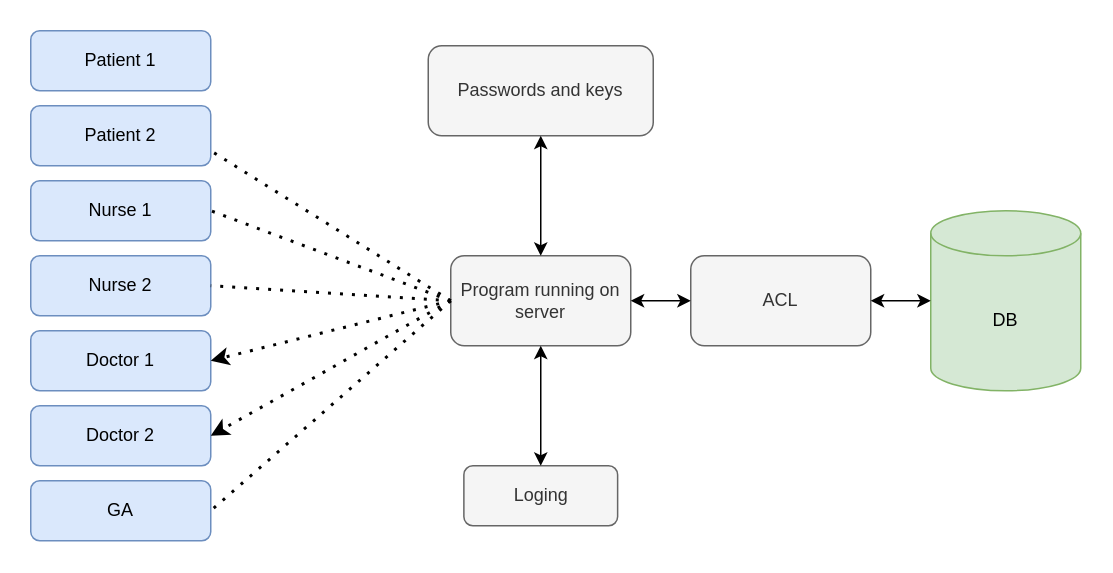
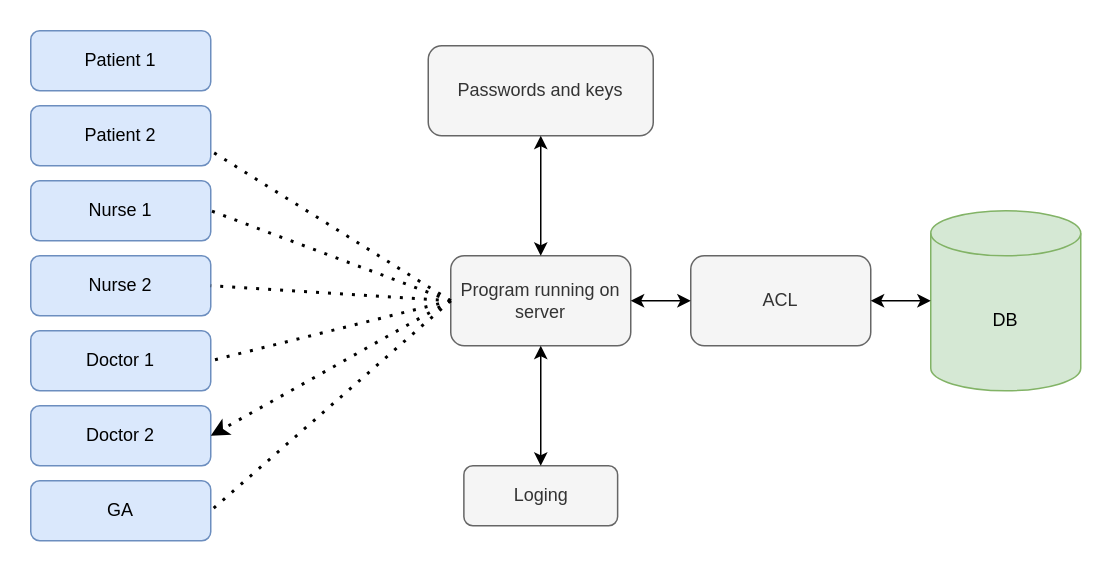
edge "Program running on server" -> "Doctor 1": arrowhead classic -> none
